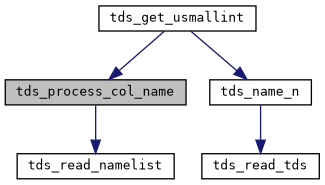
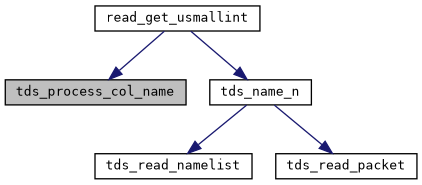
node "tds_get_usmallint": label "tds_get_usmallint" -> "read_get_usmallint"
edge "tds_process_col_name" -> "tds_read_namelist": now "tds_name_n" -> "tds_read_namelist"
node "tds_read_tds": label "tds_read_tds" -> "tds_read_packet"
